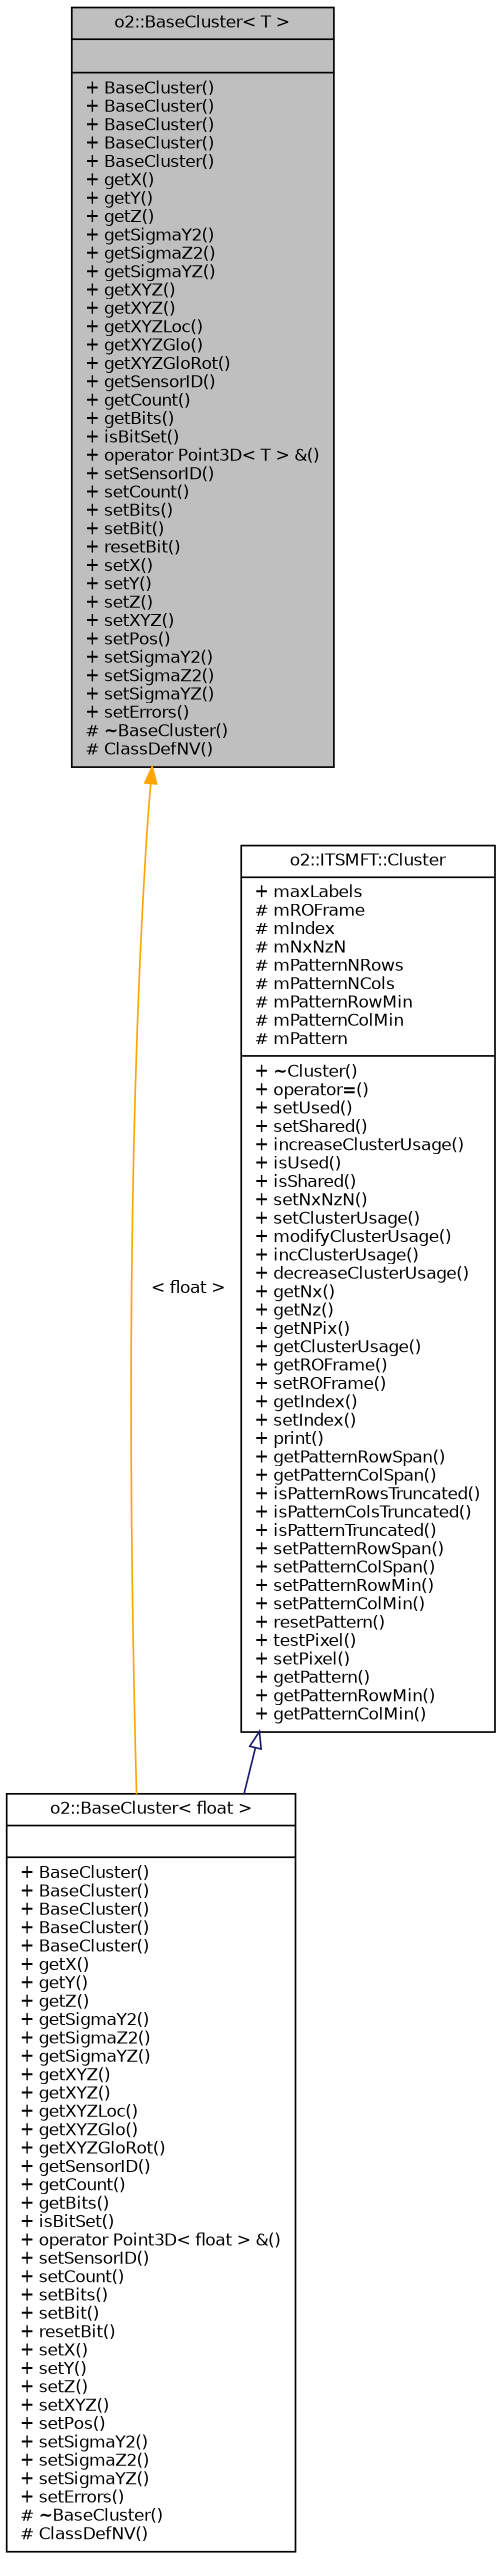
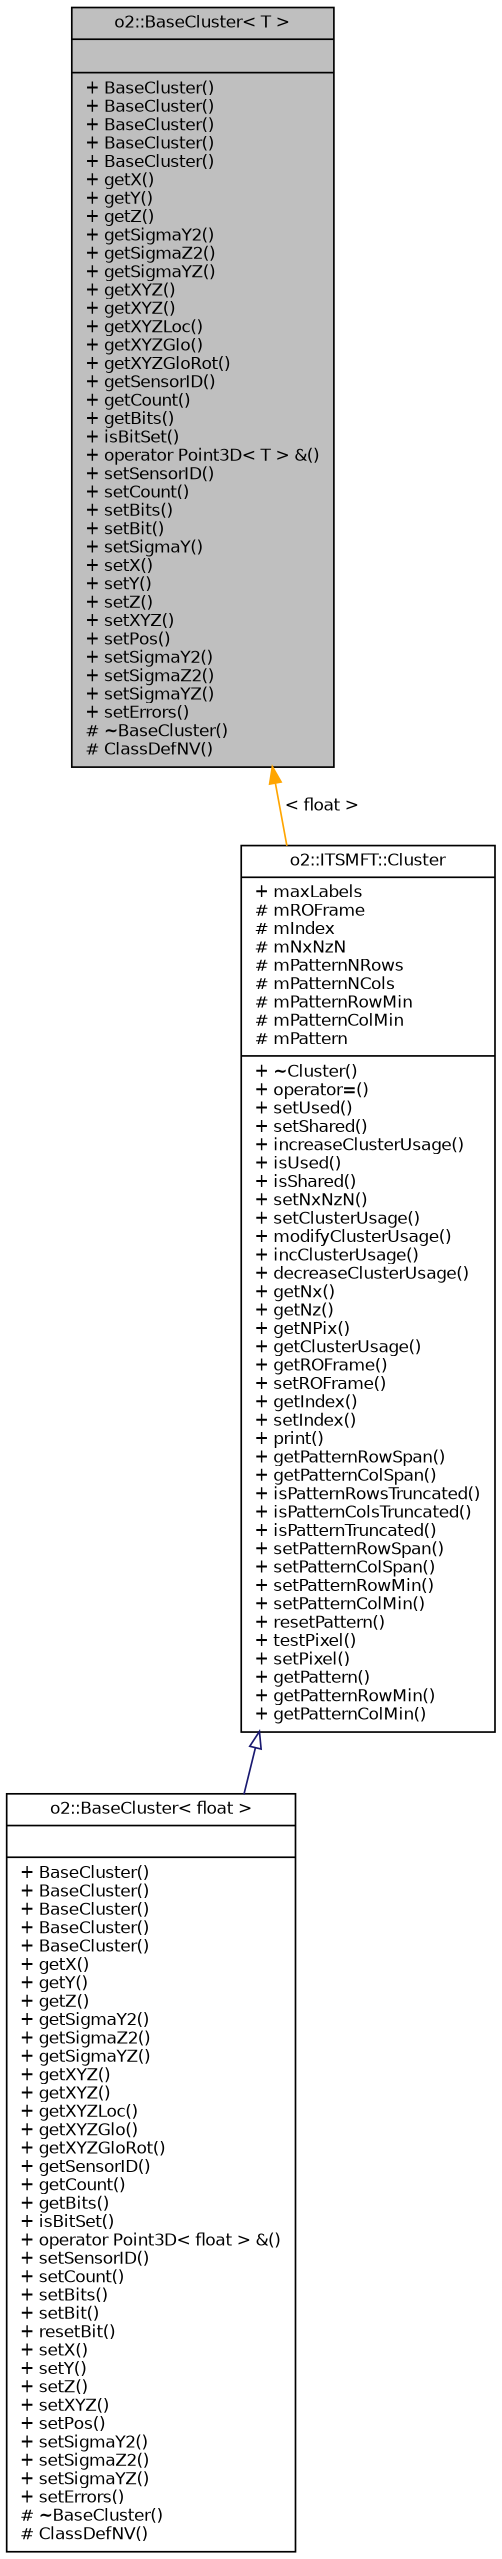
node "o2::BaseCluster< T >": text "+ resetBit()" -> "+ setSigmaY()"
edge "o2::BaseCluster< float >" -> "o2::BaseCluster< T >": now "o2::ITSMFT::Cluster" -> "o2::BaseCluster< T >"
